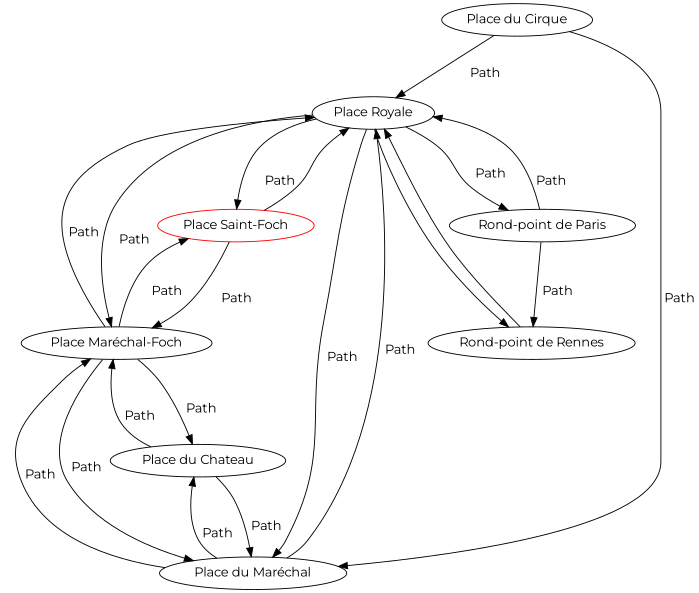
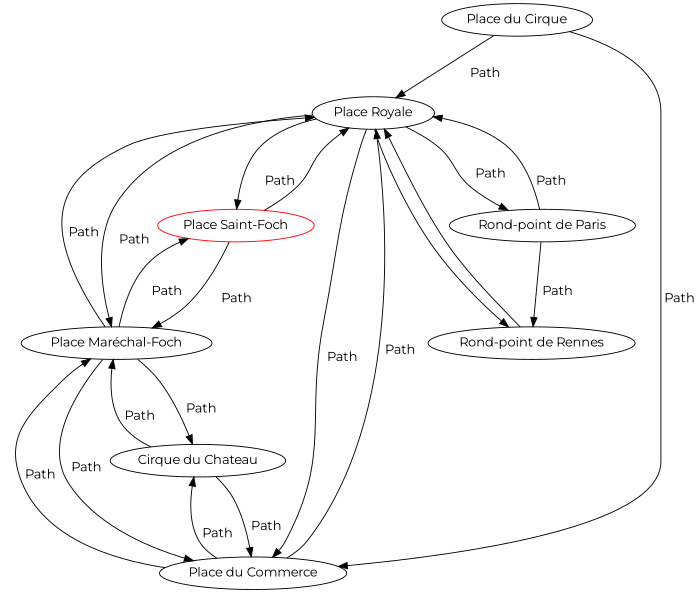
node "Place du Chateau": label "Place du Chateau" -> "Cirque du Chateau"
node "Place du Maréchal": label "Place du Maréchal" -> "Place du Commerce"
